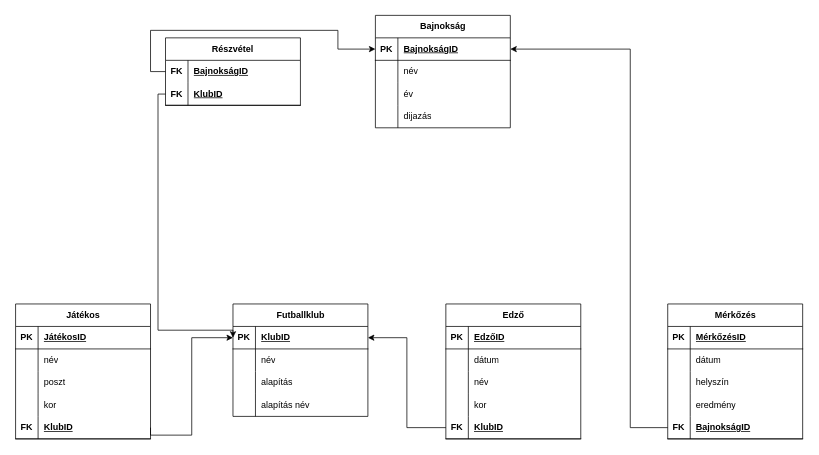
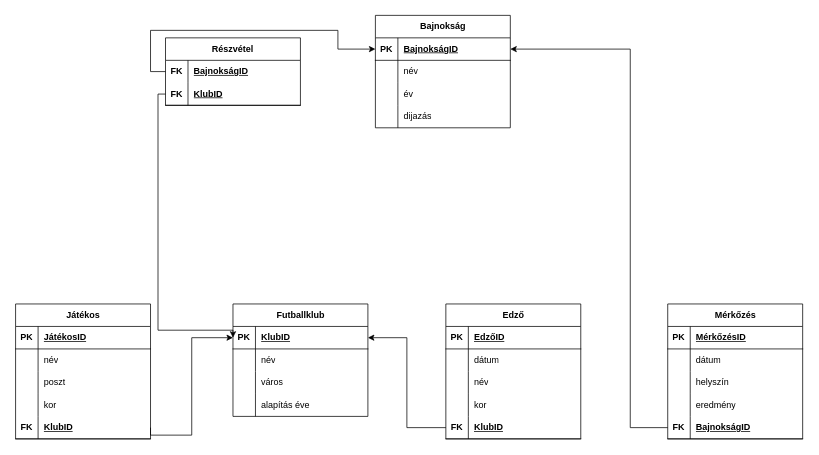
node "alapítás": label "alapítás" -> "város"
node "alapítás név": label "alapítás név" -> "alapítás éve"
